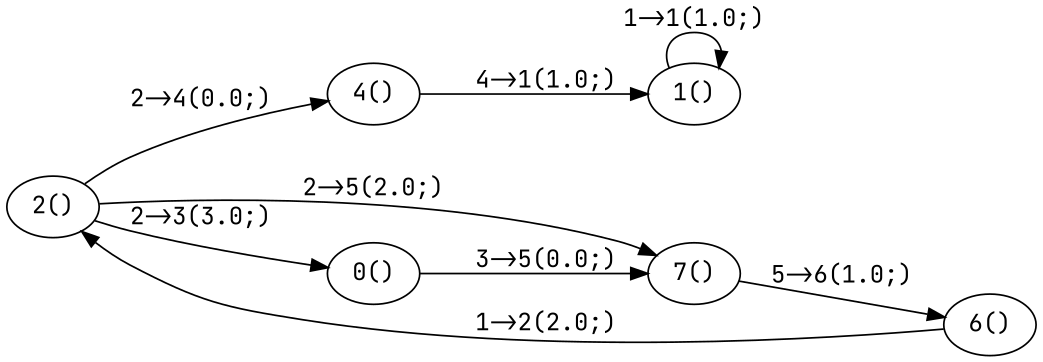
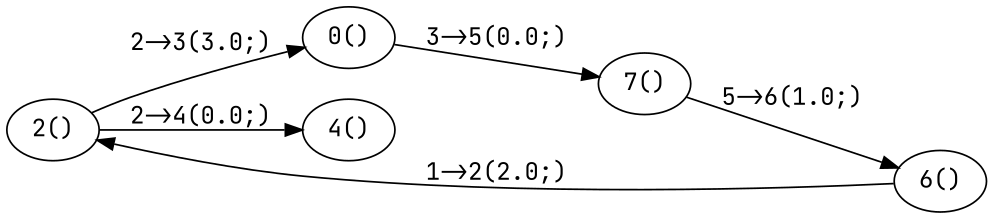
node "1()": removed
edge "2()" -> "7()": removed, label "2->5(2.0;)"
